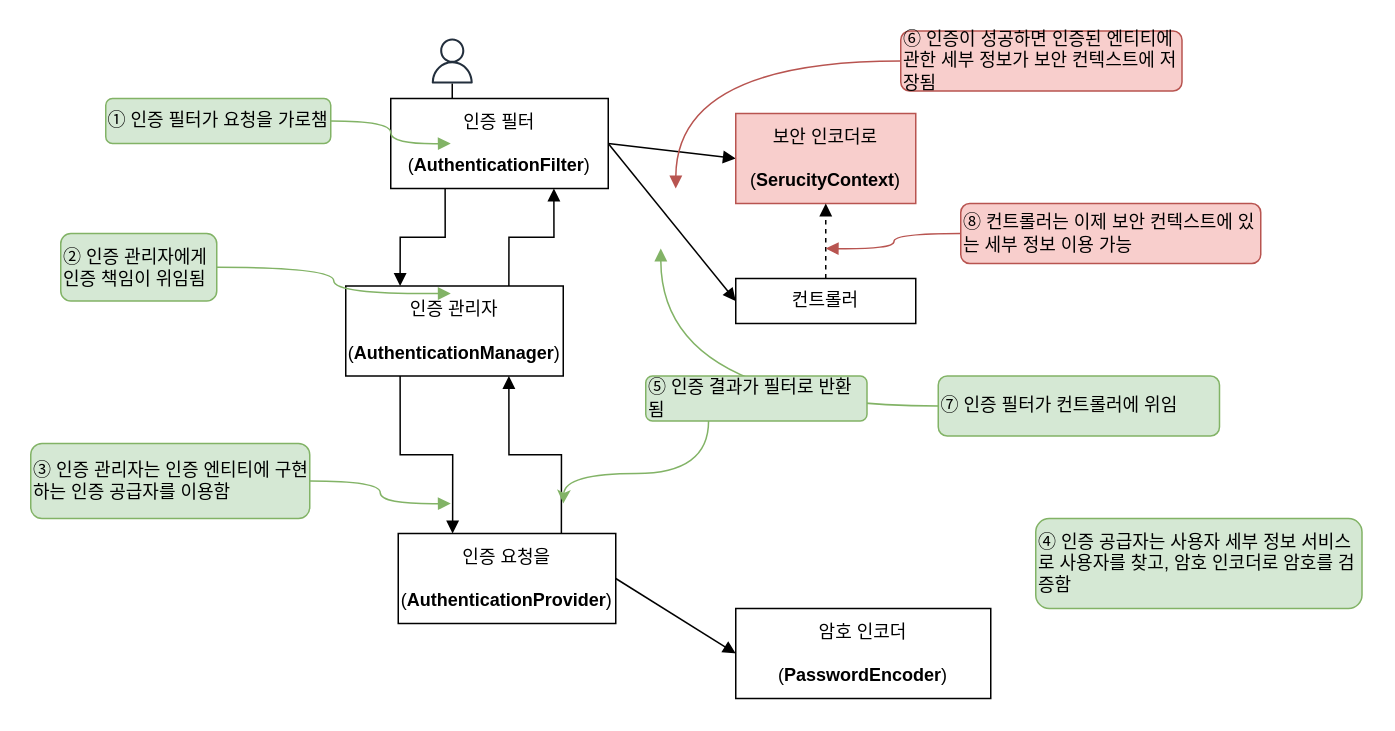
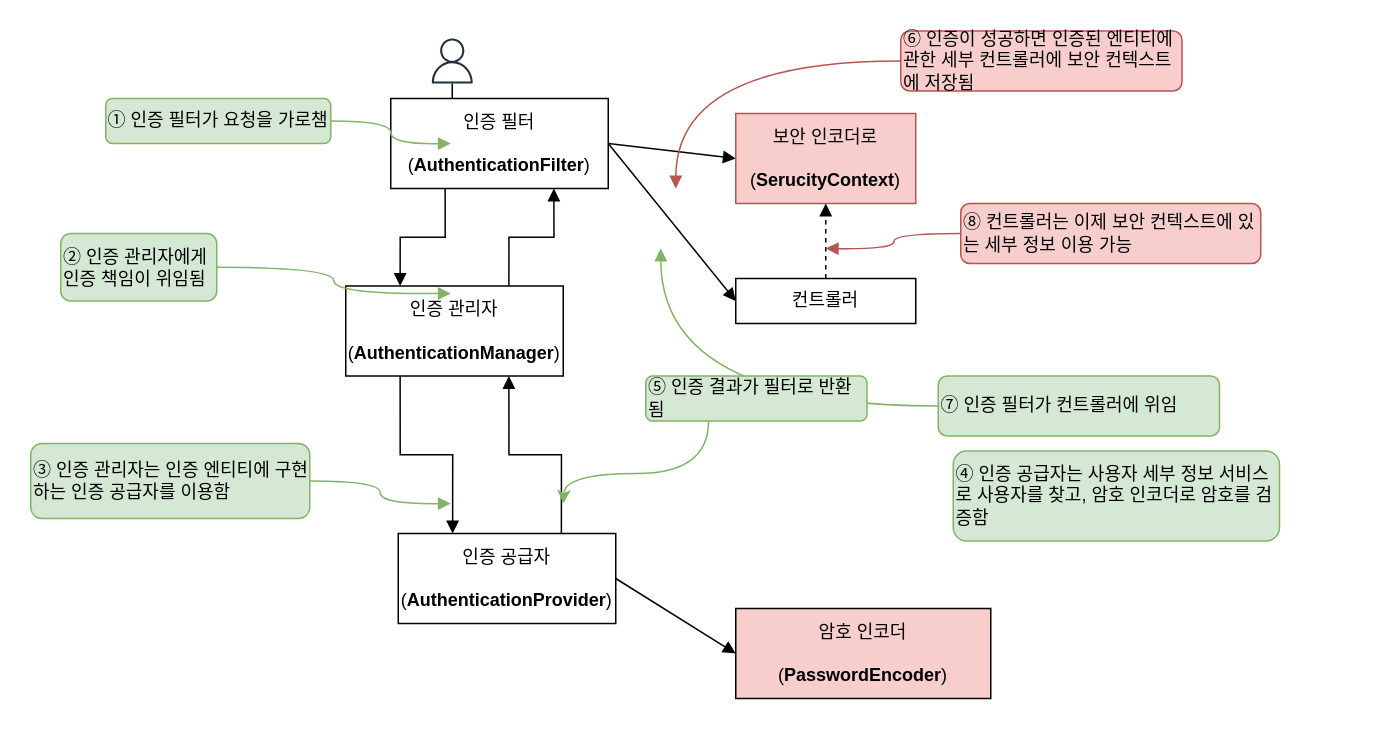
node "⑥ 인증이 성공하면 인증된 엔티티에 관한 세부 정보가 보안 컨텍스트에 저장됨": label "⑥ 인증이 성공하면 인증된 엔티티에 관한 세부 정보가 보안 컨텍스트에 저장됨" -> "⑥ 인증이 성공하면 인증된 엔티티에 관한 세부 컨트롤러에 보안 컨텍스트에 저장됨"
node "④ 인증 공급자는 사용자 세부 정보 서비스로 사용자를 찾고, 암호 인코더로 암호를 검증함": moved (1199, 563) -> (1116, 496)
node "인증 요청을 (AuthenticationProvider)": label "인증 요청을 (AuthenticationProvider)" -> "인증 공급자 (AuthenticationProvider)"
node "암호 인코더 (PasswordEncoder)": fillcolor #ffffff -> #f8cecc
